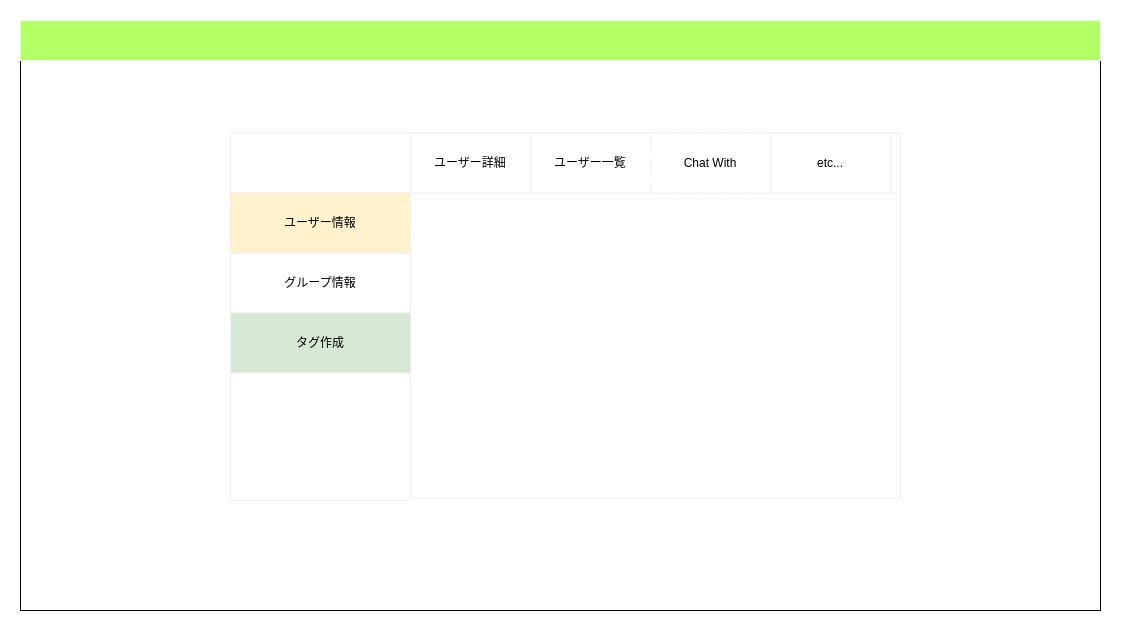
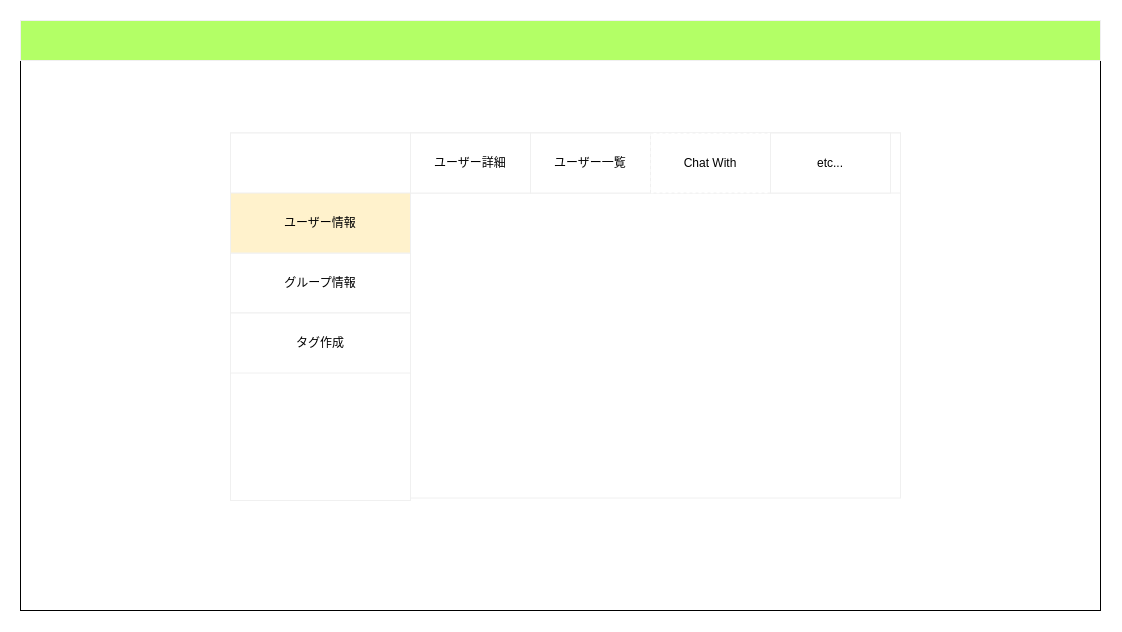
node "タグ作成": fillcolor #d5e8d4 -> #ffffff
